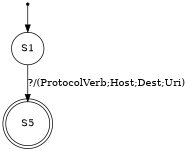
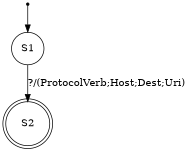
node "S5": label "S5" -> "S2"
